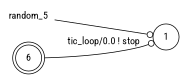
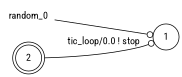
node "random_5": label "random_5" -> "random_0"
node "6": label "6" -> "2"
